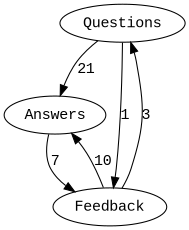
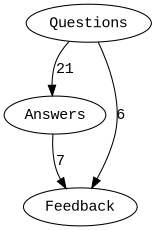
edge "Questions" -> "Feedback": label "1" -> "6"
edge "Feedback" -> "Questions": removed, label "3"
edge "Feedback" -> "Answers": removed, label "10"
